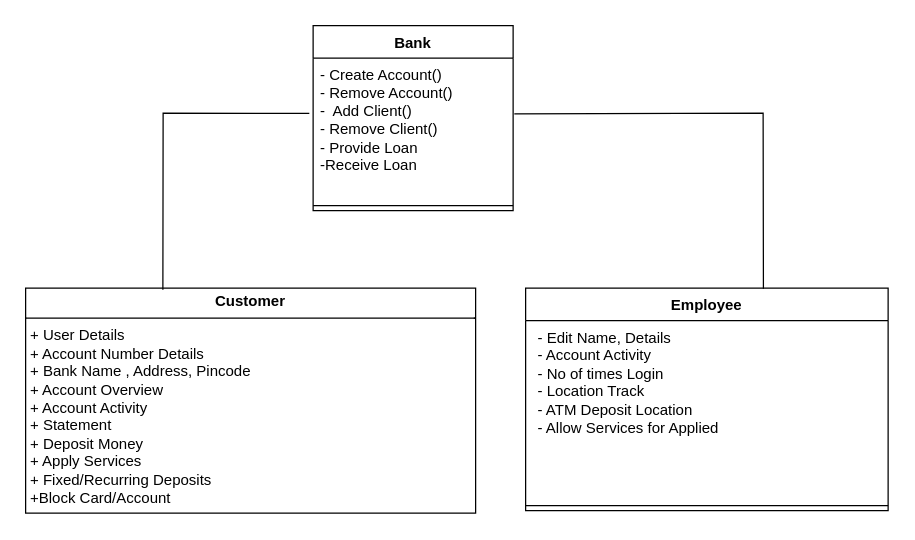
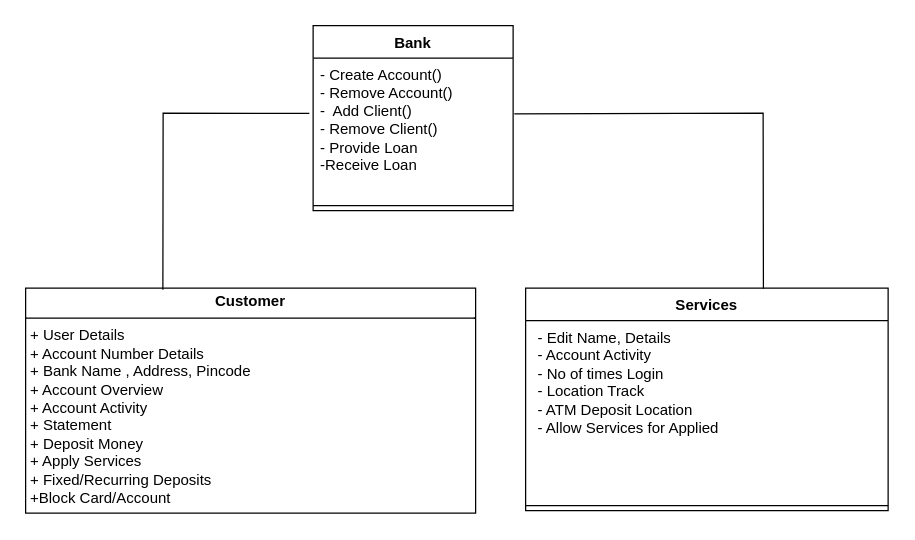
node "Employee": label "Employee" -> "Services"
